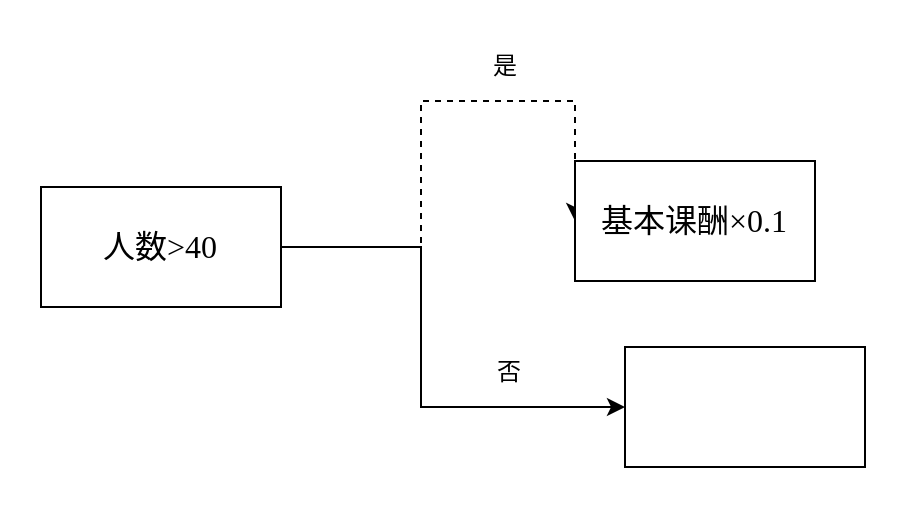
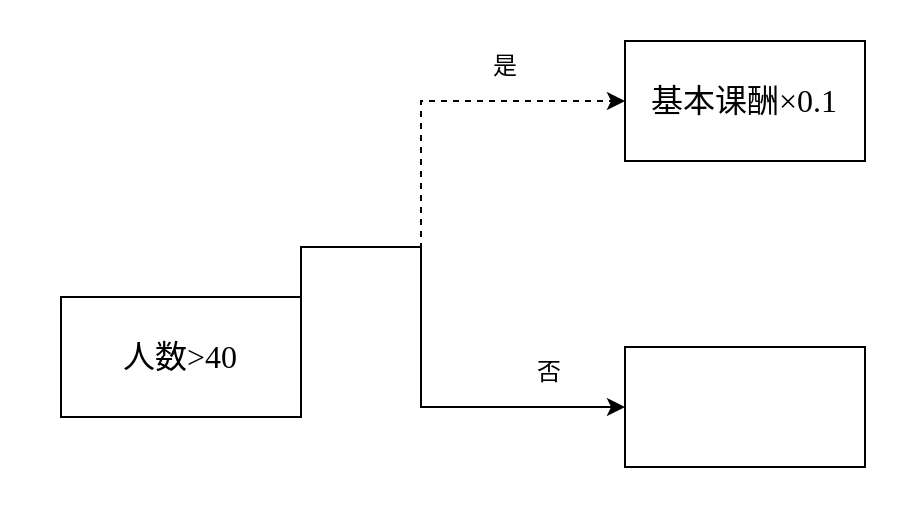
node "基本课酬×0.1": moved (695, 221) -> (745, 101)
node "人数>40": moved (161, 247) -> (181, 357)
node "否": moved (509, 373) -> (549, 373)
